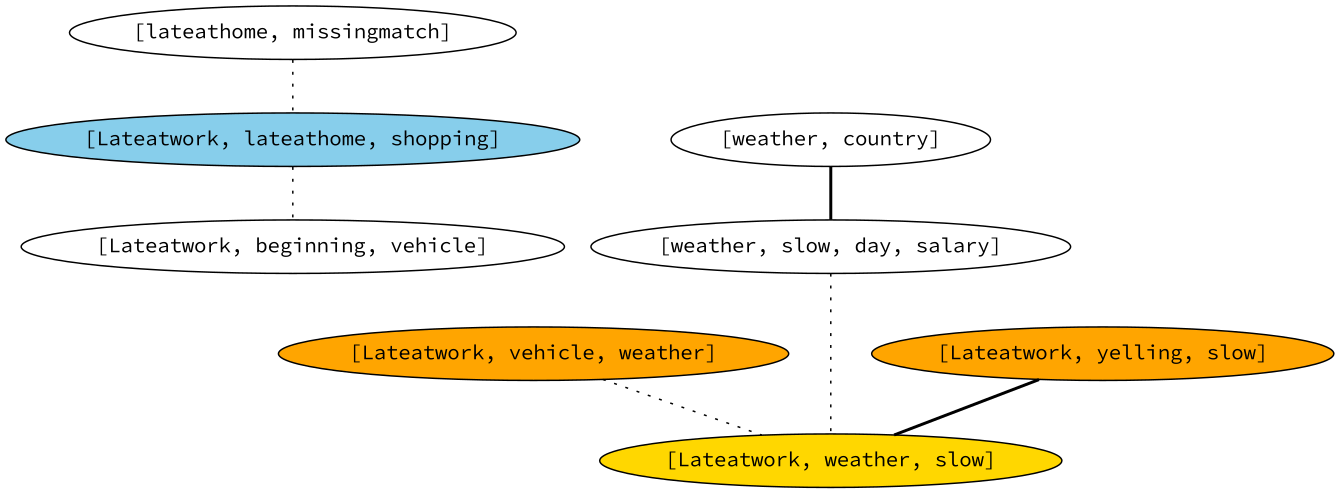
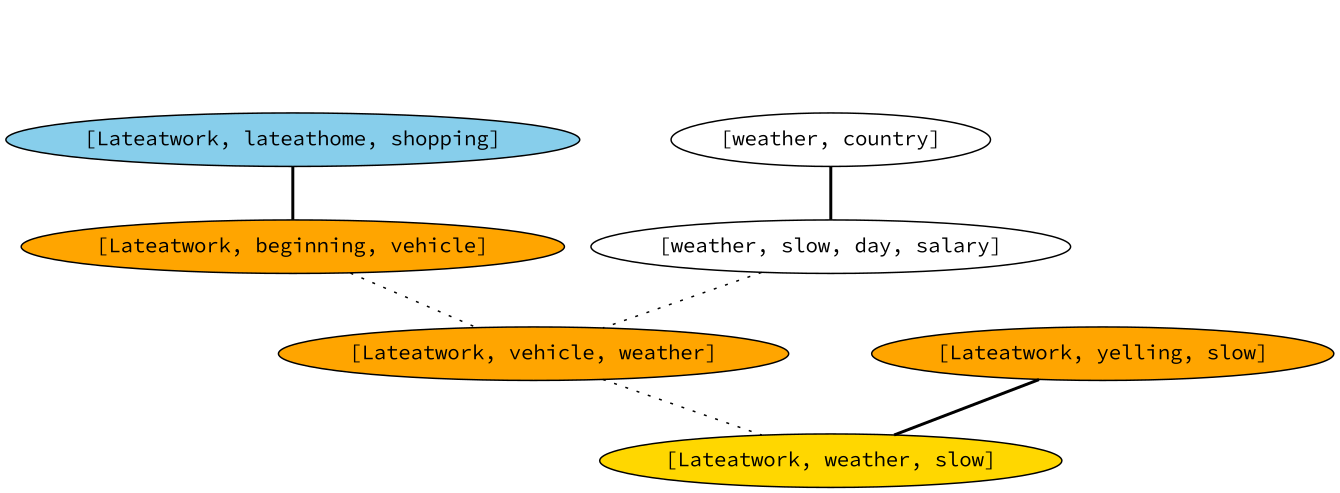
node "[lateathome, missingmatch]": removed
edge "[Lateatwork, lateathome, shopping]" -- "[Lateatwork, beginning, vehicle]": style dotted -> bold
node "[Lateatwork, beginning, vehicle]": fillcolor white -> orange
edge "[Lateatwork, beginning, vehicle]" -- "[Lateatwork, vehicle, weather]": added
edge "[weather, slow, day, salary]" -- "[Lateatwork, weather, slow]": now "[weather, slow, day, salary]" -- "[Lateatwork, vehicle, weather]"
